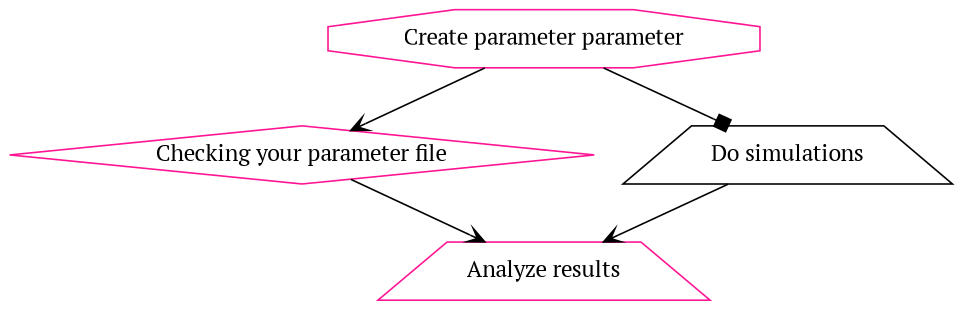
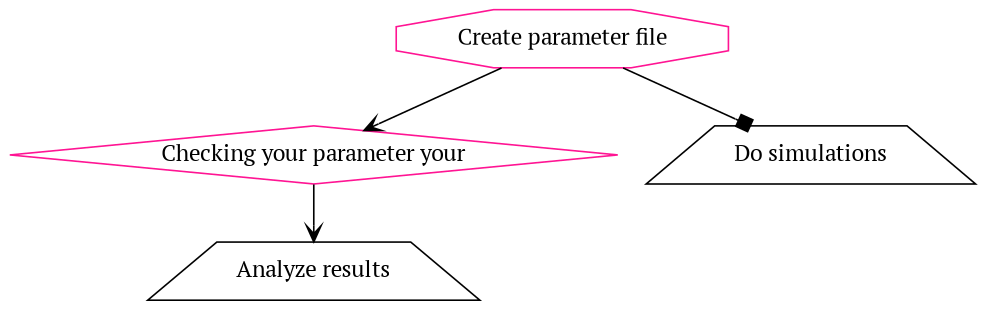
node "Create parameter parameter": label "Create parameter parameter" -> "Create parameter file"
node "Checking your parameter file": label "Checking your parameter file" -> "Checking your parameter your"
edge "Do simulations" -> "Analyze results": removed
node "Analyze results": color deeppink -> black
